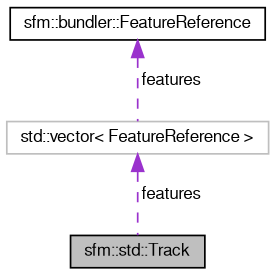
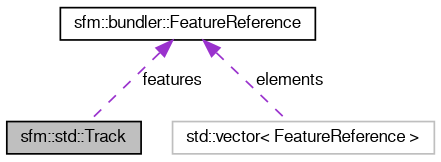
edge "std::vector< FeatureReference >" -> "sfm::bundler::FeatureReference": label " features" -> " elements"
edge "sfm::std::Track" -> "std::vector< FeatureReference >": now "sfm::std::Track" -> "sfm::bundler::FeatureReference"
